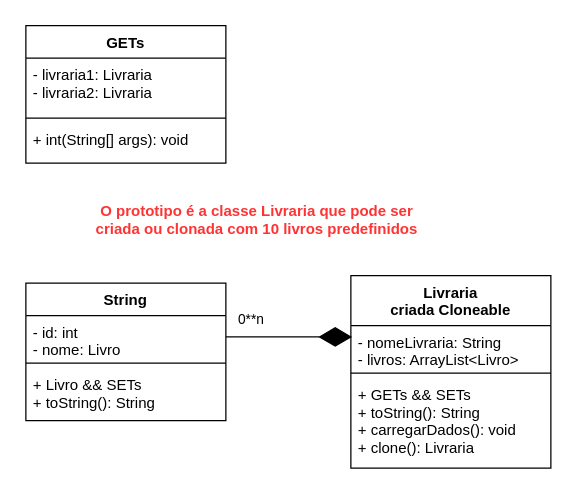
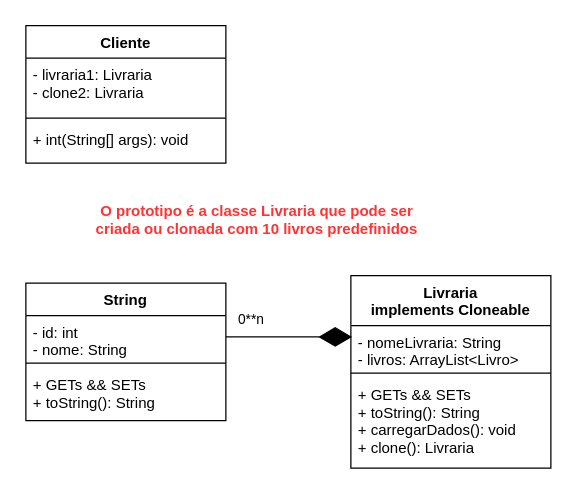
node "GETs": label "GETs" -> "Cliente"
node "- livraria1: Livraria - livraria2: Livraria": label "- livraria1: Livraria - livraria2: Livraria" -> "- livraria1: Livraria - clone2: Livraria"
node "Livraria criada Cloneable": label "Livraria criada Cloneable" -> "Livraria implements Cloneable"
node "- id: int - nome: Livro": label "- id: int - nome: Livro" -> "- id: int - nome: String"
node "+ Livro && SETs + toString(): String": label "+ Livro && SETs + toString(): String" -> "+ GETs && SETs + toString(): String"
